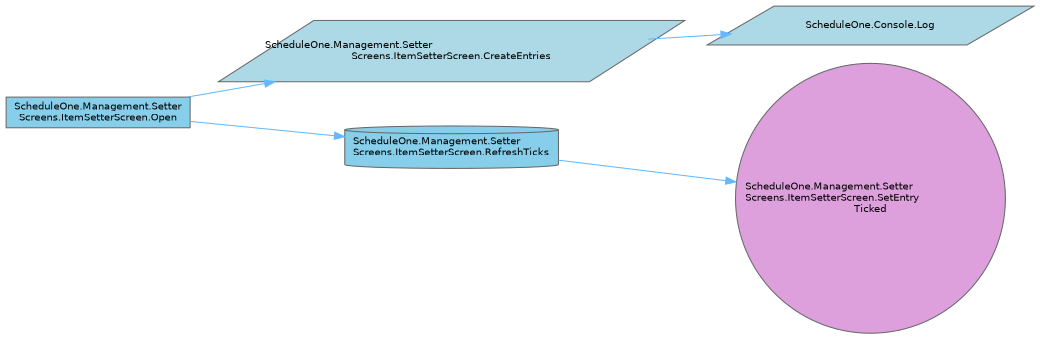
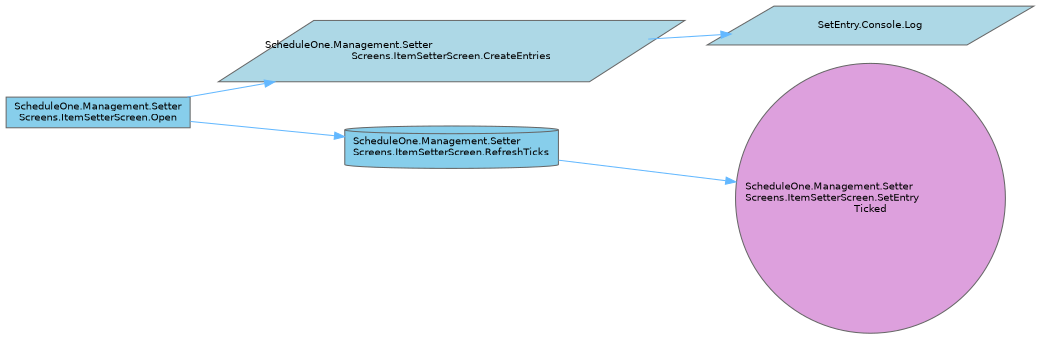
node "ScheduleOne.Console.Log": label "ScheduleOne.Console.Log" -> "SetEntry.Console.Log"
